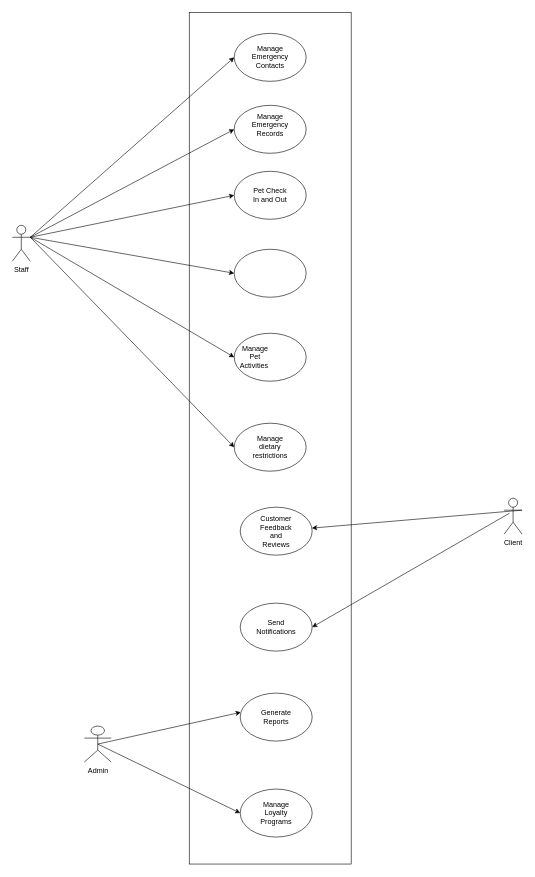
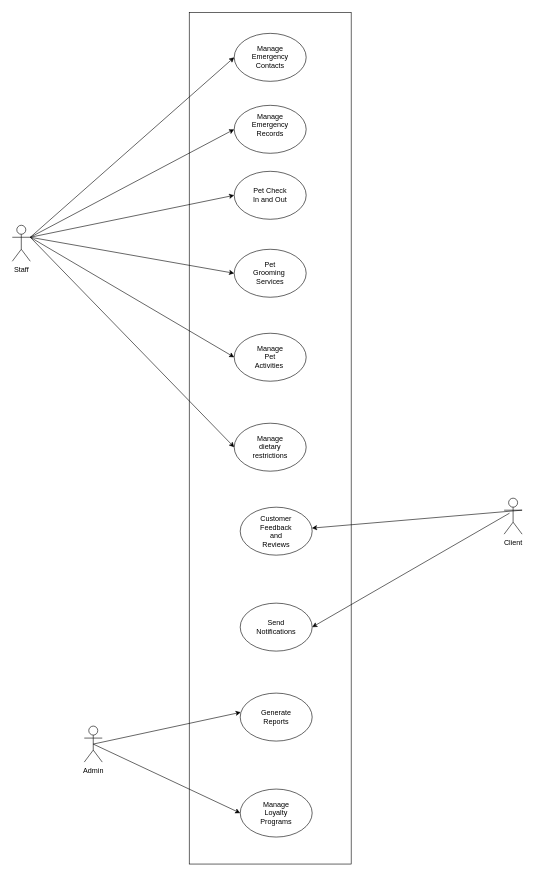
node "Pet Grooming Services": added
node "Manage Pet Activities": moved (255, 357) -> (270, 357)
node "Admin": size 27x36 -> 18x36
